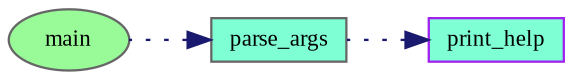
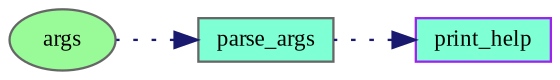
node "main": label "main" -> "args"
